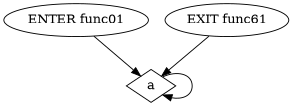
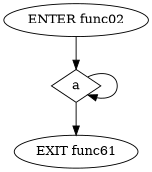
node "ENTER func01": label "ENTER func01" -> "ENTER func02"
edge "EXIT func61" -> "a": reversed
